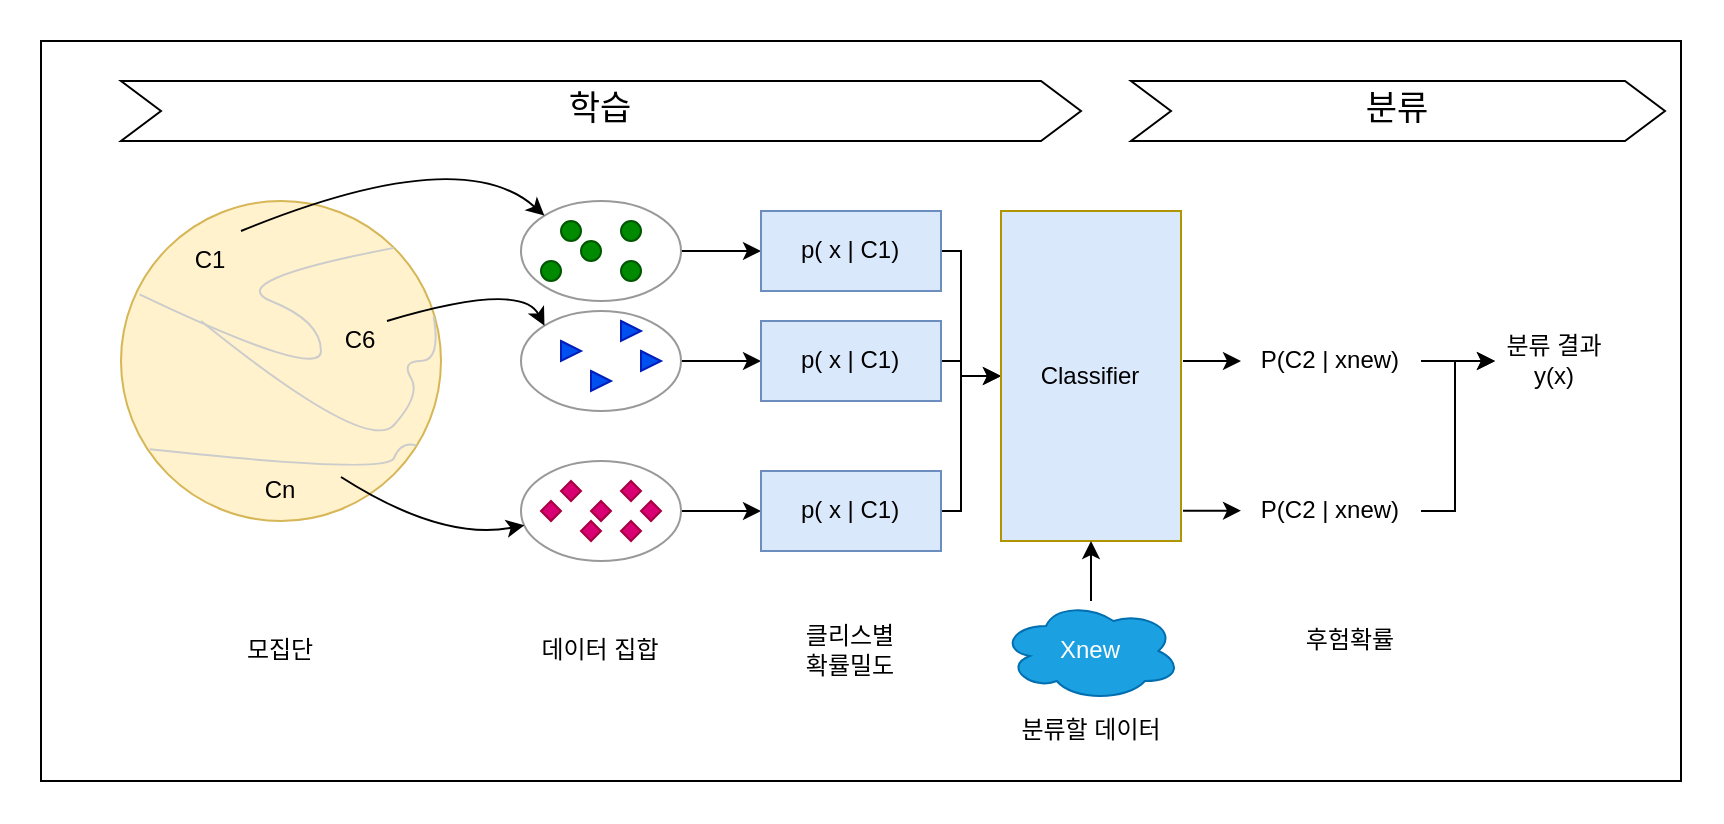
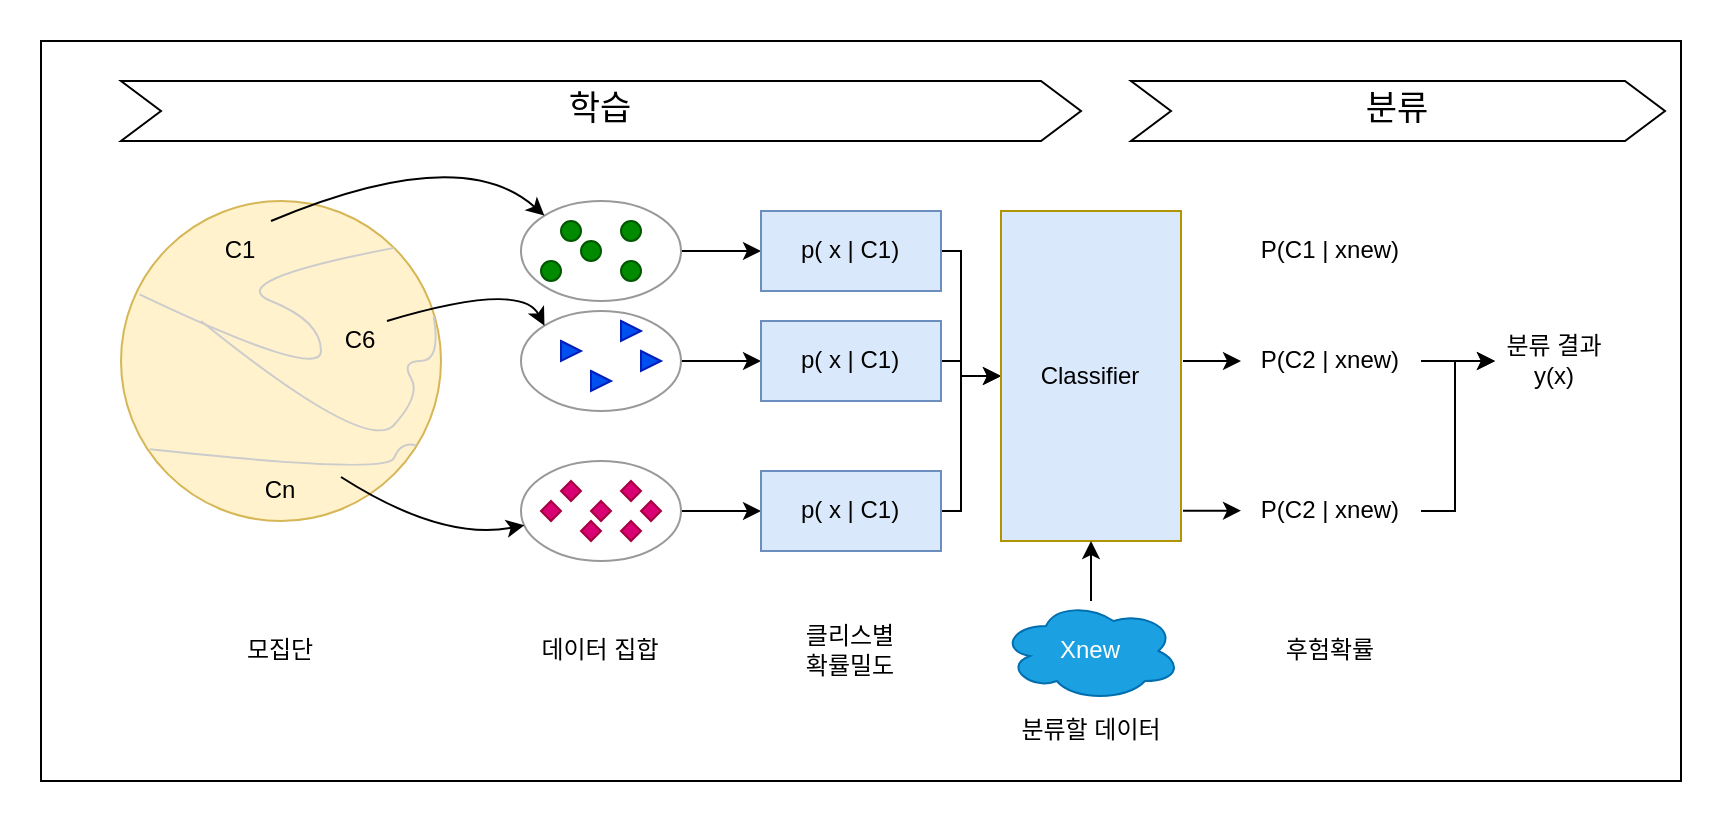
node "P(C1 | xnew)": added
node "C1": moved (211, 261) -> (241, 251)
node "후험확률": moved (1351, 641) -> (1331, 651)
